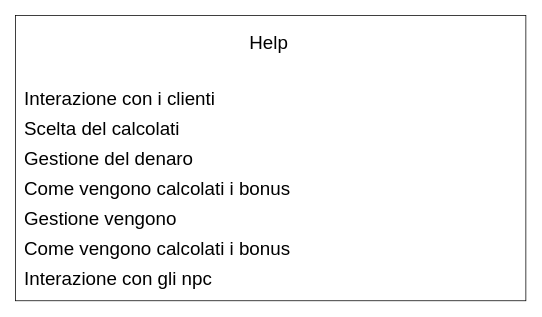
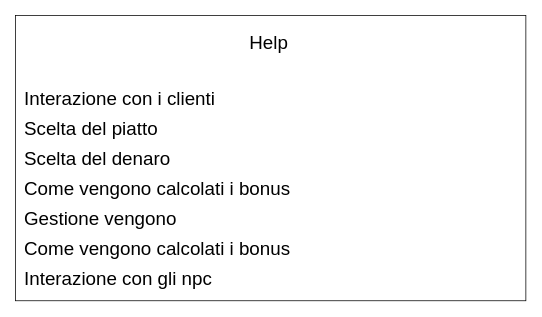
node "Scelta del calcolati": label "Scelta del calcolati" -> "Scelta del piatto"
node "Gestione del denaro": label "Gestione del denaro" -> "Scelta del denaro"
